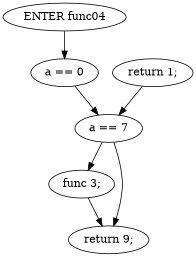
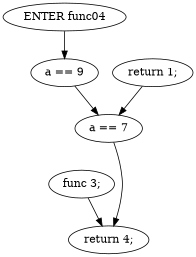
node "a == 0": label "a == 0" -> "a == 9"
edge "a == 7" -> "func 3;": removed
node "return 9;": label "return 9;" -> "return 4;"
